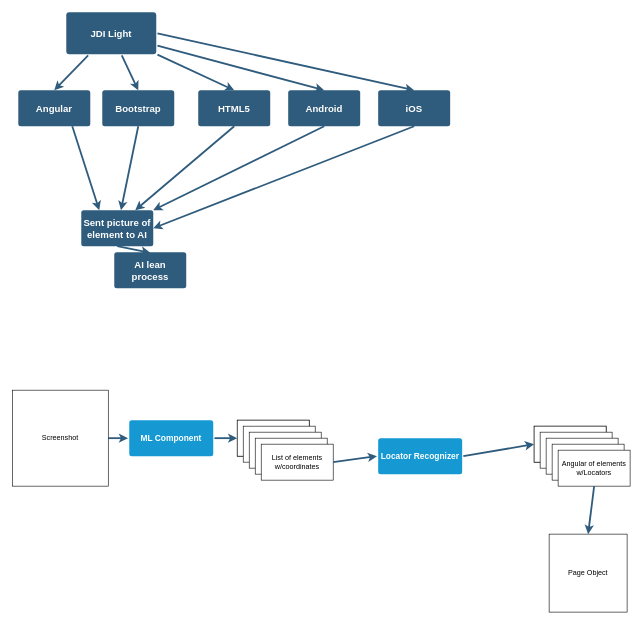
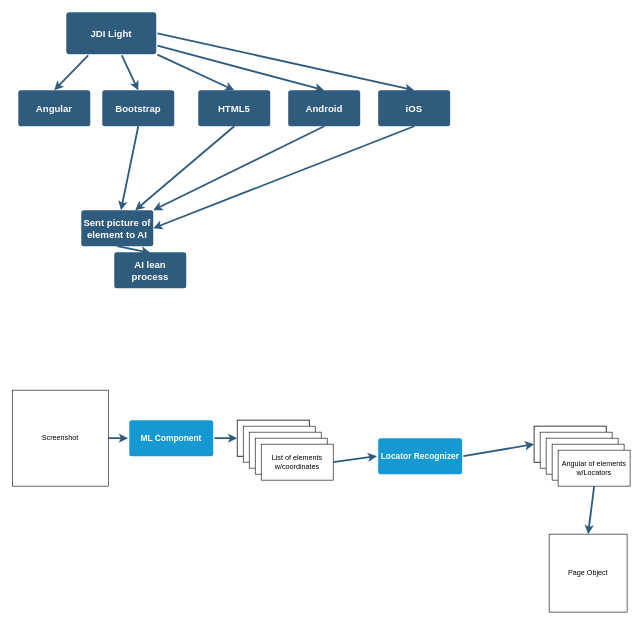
edge "Angular" -> "Sent picture of element to AI": removed
